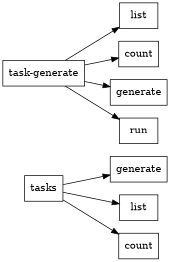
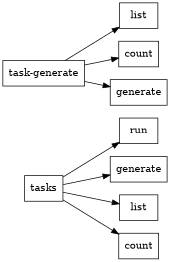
edge "task-generate" -> "run": now "tasks" -> "run"
